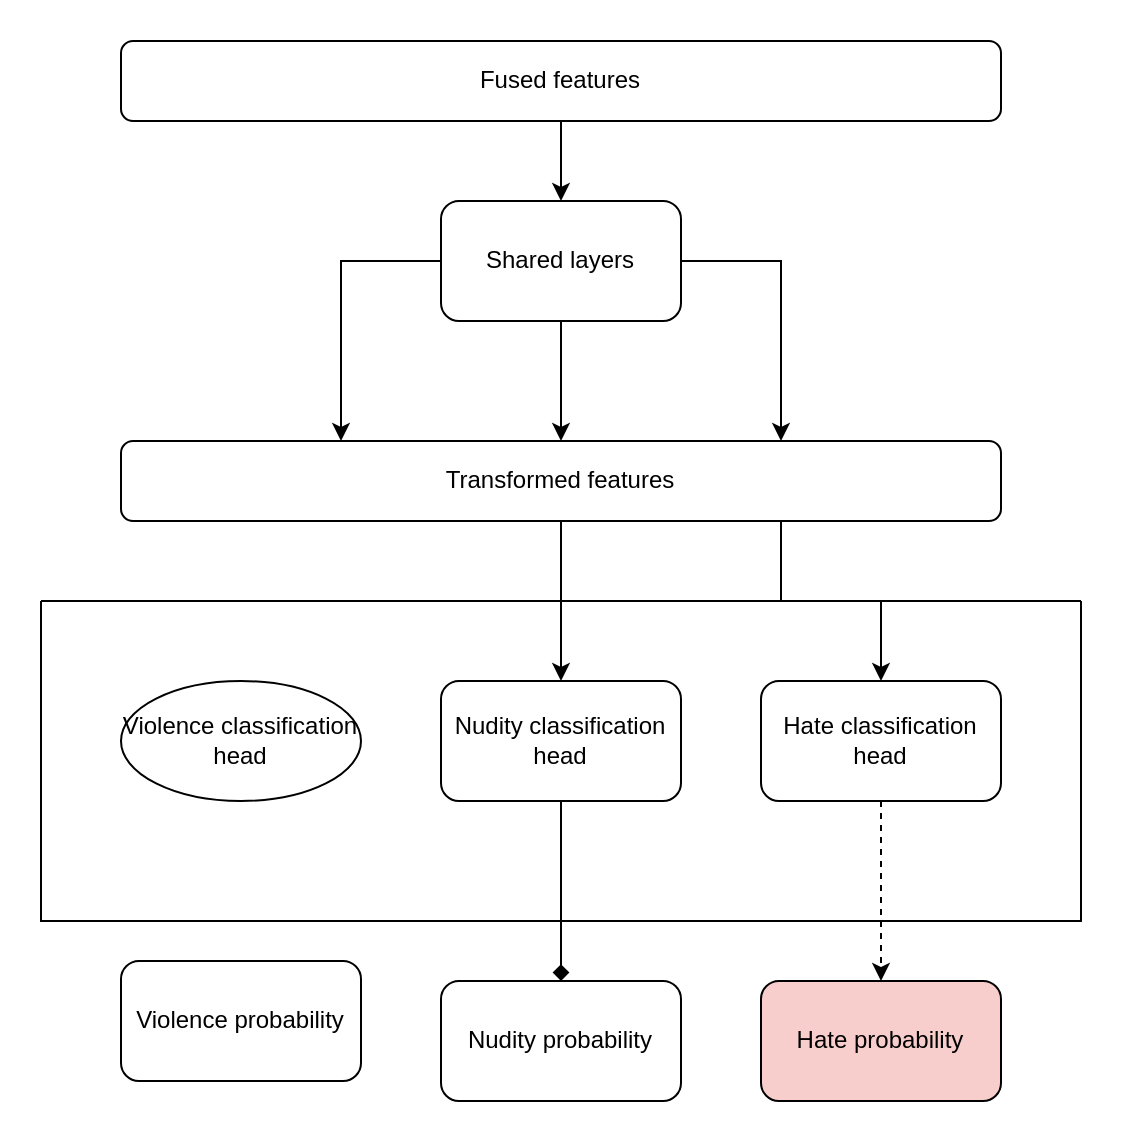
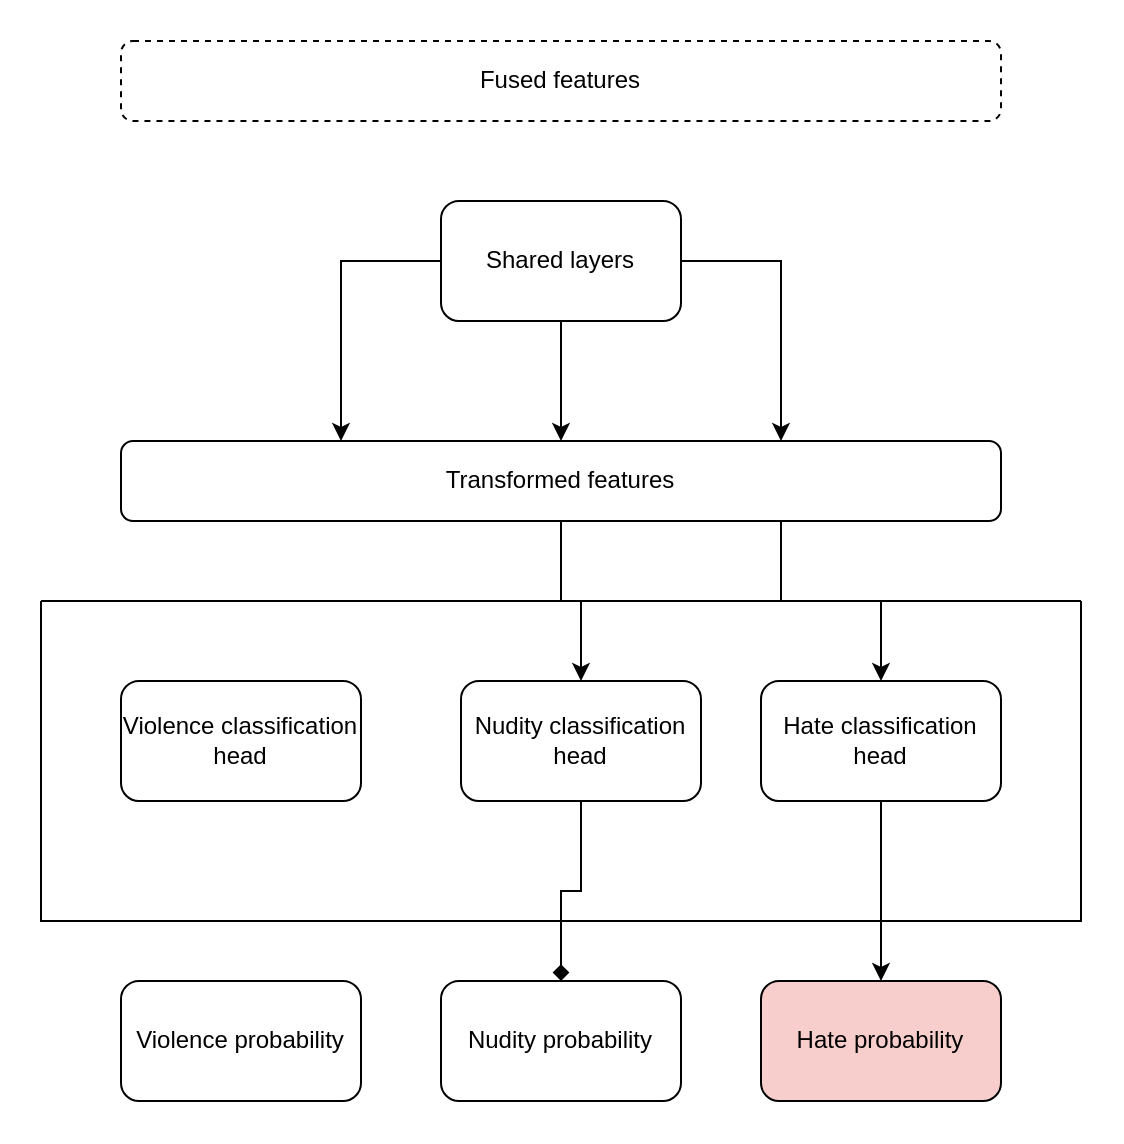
node "Fused features": style solid -> dashed
edge "Fused features" -> "Shared layers": removed
node "Violence classification head": shape ellipse -> rounded rectangle
node "Nudity classification head": moved (561, 741) -> (581, 741)
edge "Hate classification head" -> "Hate probability": style dashed -> solid
node "Violence probability": moved (241, 1021) -> (241, 1041)
